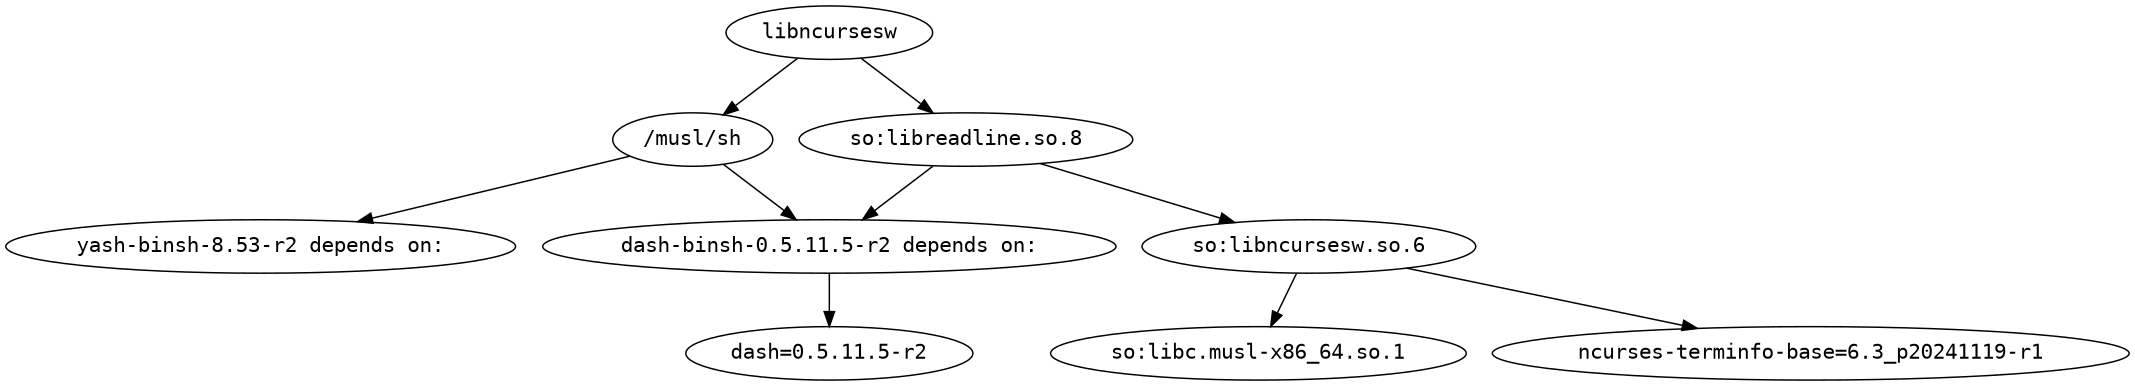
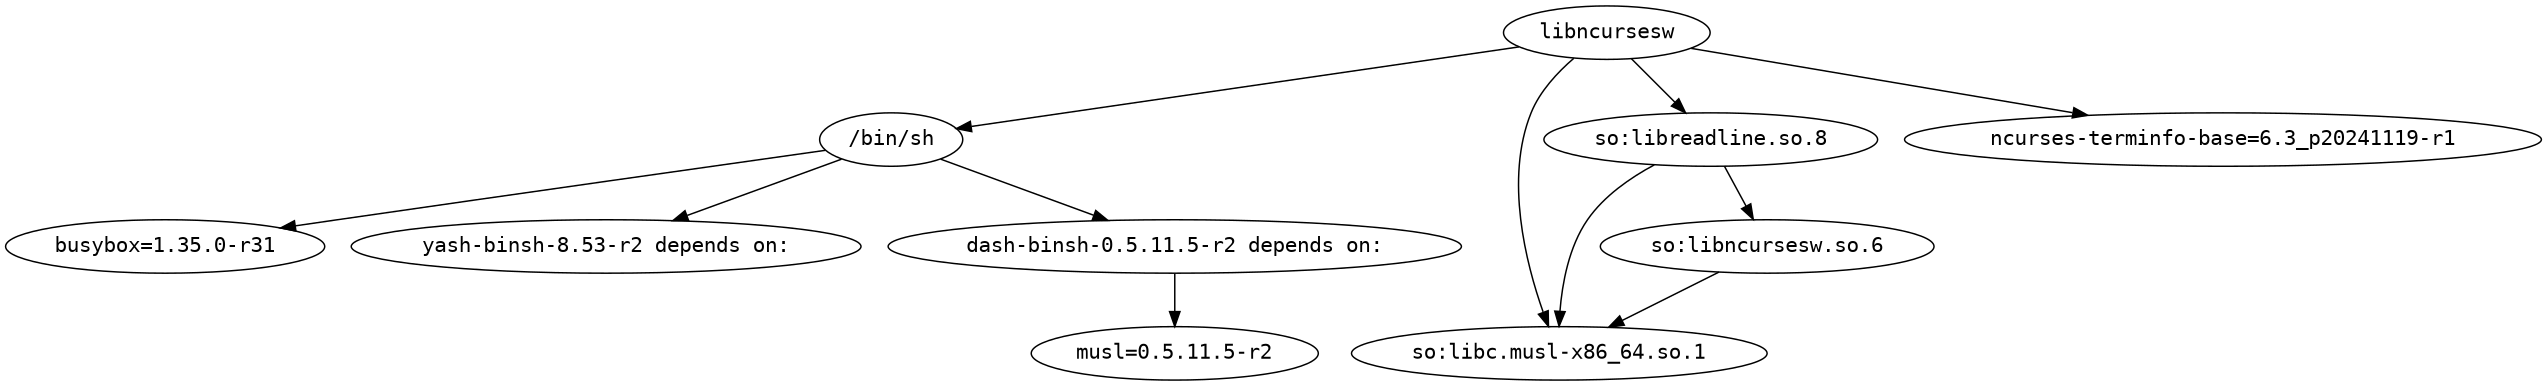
node "/musl/sh": label "/musl/sh" -> "/bin/sh"
edge "libncursesw" -> "so:libc.musl-x86_64.so.1": added
edge "so:libreadline.so.8" -> "dash-binsh-0.5.11.5-r2 depends on:": now "so:libreadline.so.8" -> "so:libc.musl-x86_64.so.1"
node "busybox=1.35.0-r31": added
edge "so:libncursesw.so.6" -> "ncurses-terminfo-base=6.3_p20241119-r1": now "libncursesw" -> "ncurses-terminfo-base=6.3_p20241119-r1"
node "dash=0.5.11.5-r2": label "dash=0.5.11.5-r2" -> "musl=0.5.11.5-r2"
